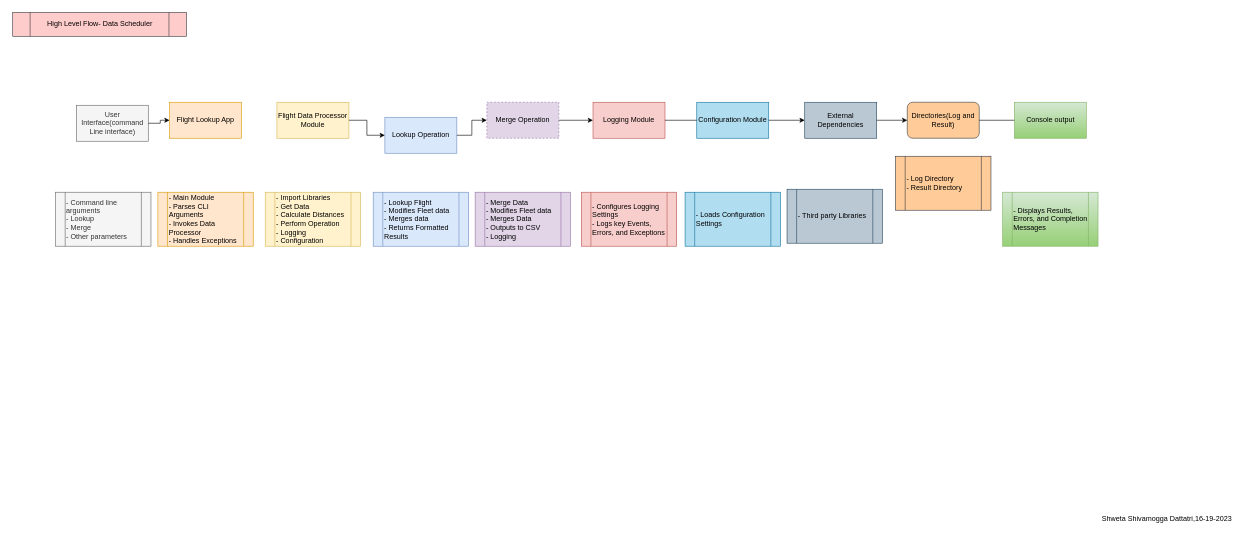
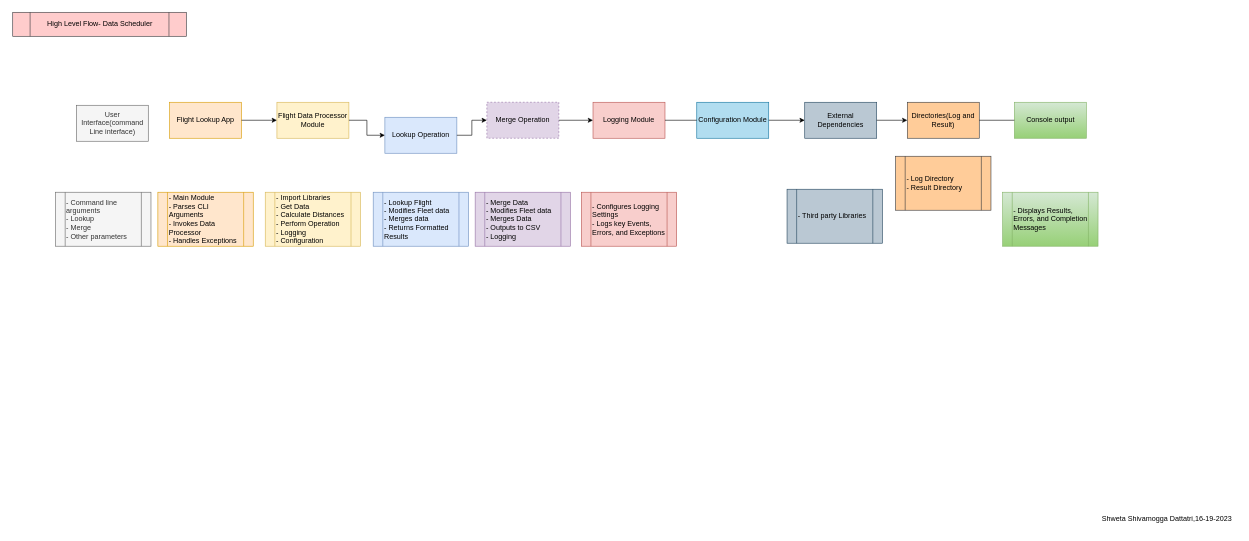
edge "User Interface(command Line interface)" -> "Flight Lookup App": removed
edge "Flight Lookup App" -> "Flight Data Processor Module": added
node "Directories(Log and Result)": shape rounded rectangle -> rectangle
node "- Loads Configuration Settings": removed
